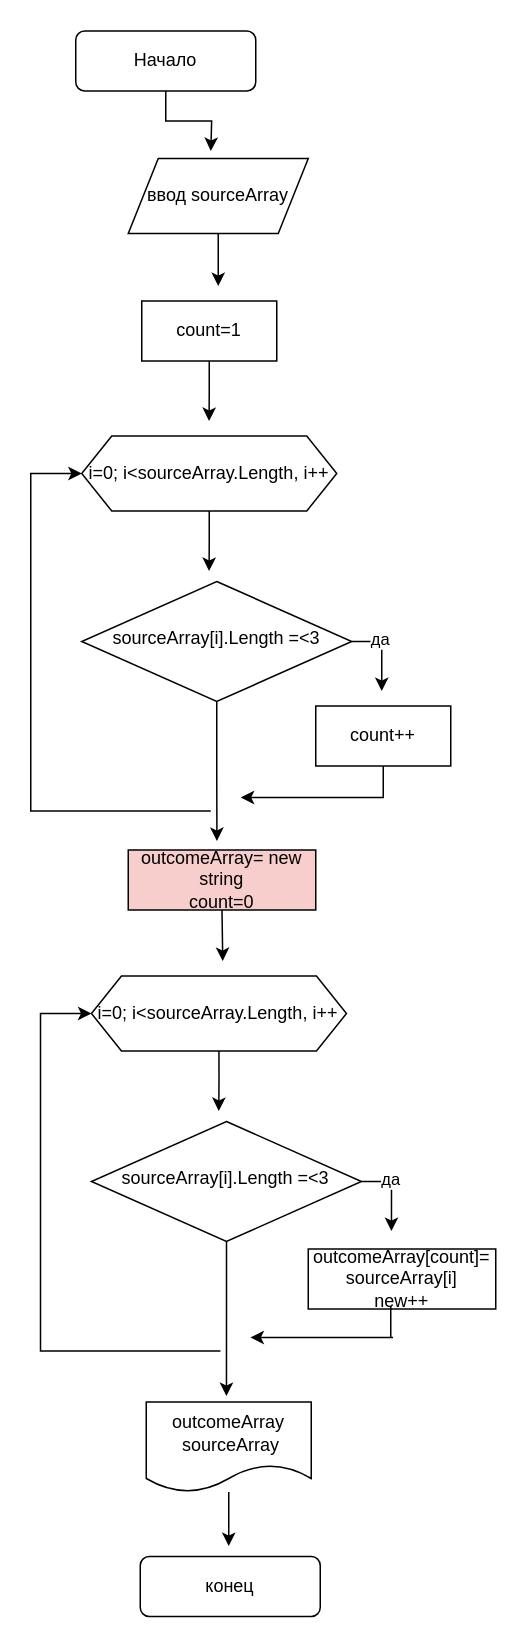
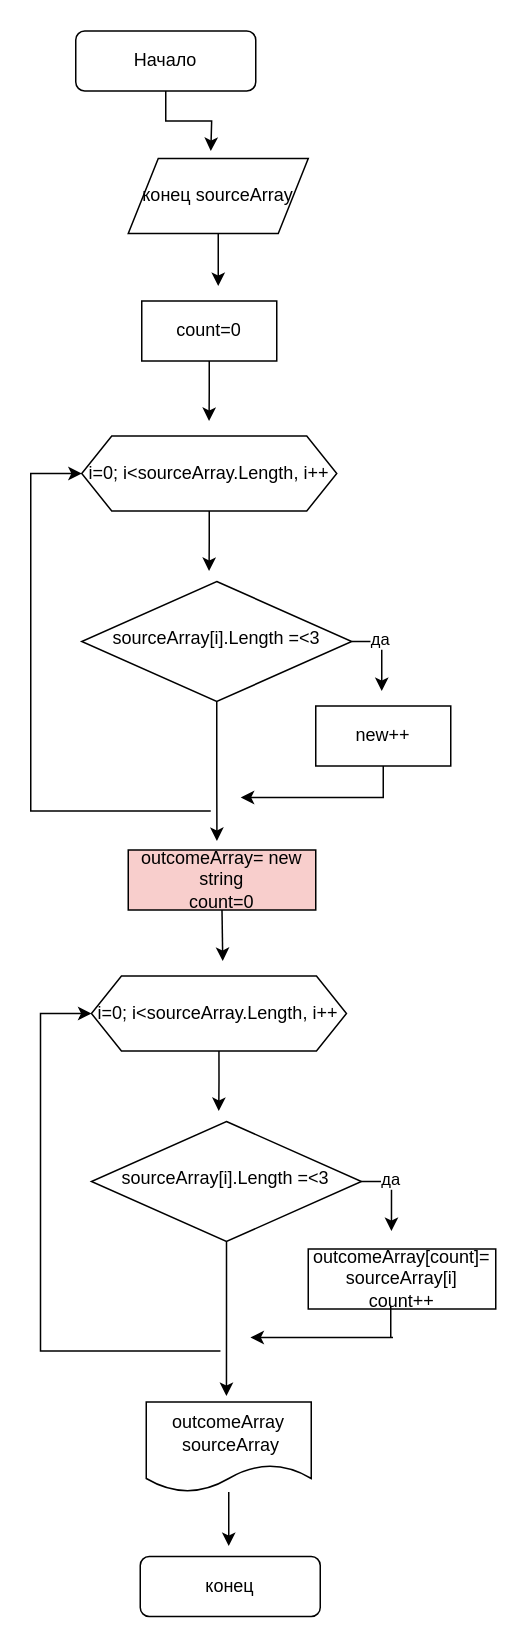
node "ввод sourceArray": label "ввод sourceArray" -> "конец sourceArray"
node "count=1": label "count=1" -> "count=0"
node "count++": label "count++" -> "new++"
node "outcomeArray[count]= sourceArray[i] new++": label "outcomeArray[count]= sourceArray[i] new++" -> "outcomeArray[count]= sourceArray[i] count++"
